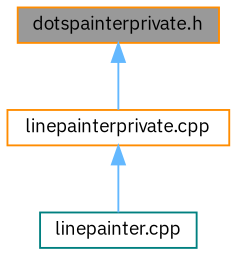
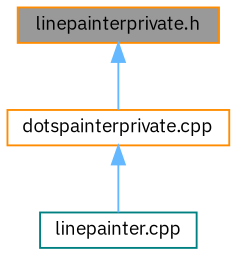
node "dotspainterprivate.h": label "dotspainterprivate.h" -> "linepainterprivate.h"
node "linepainterprivate.cpp": label "linepainterprivate.cpp" -> "dotspainterprivate.cpp"
